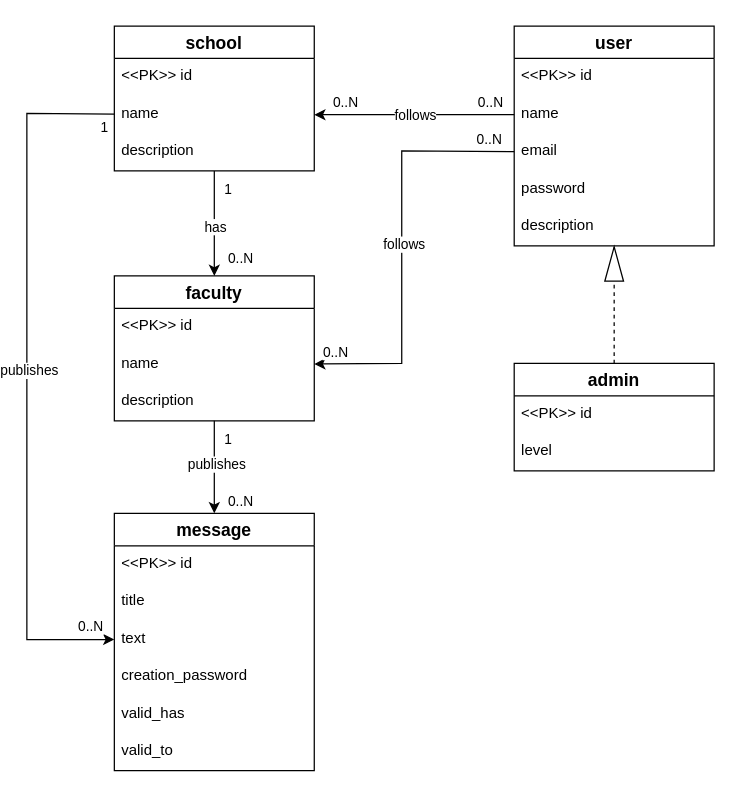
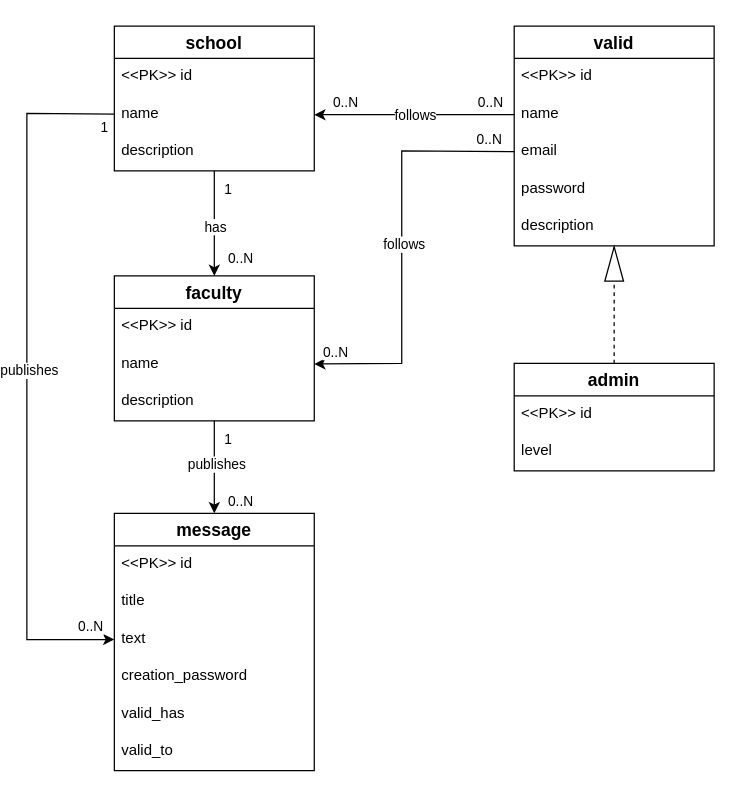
node "user": label "user" -> "valid"
